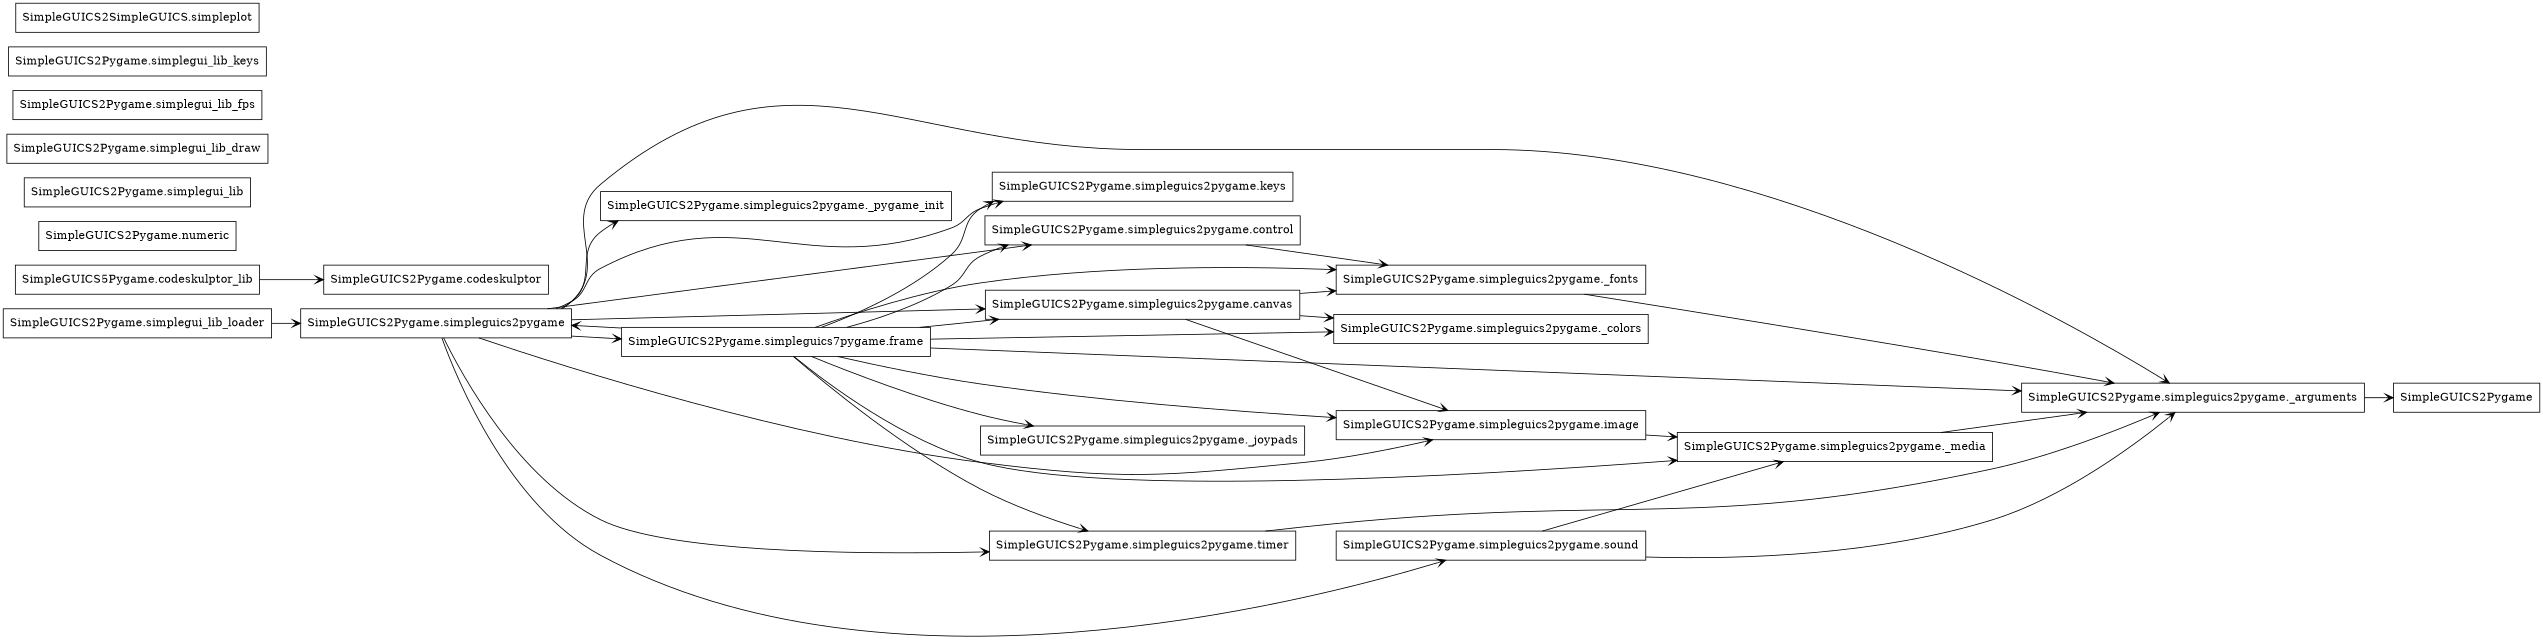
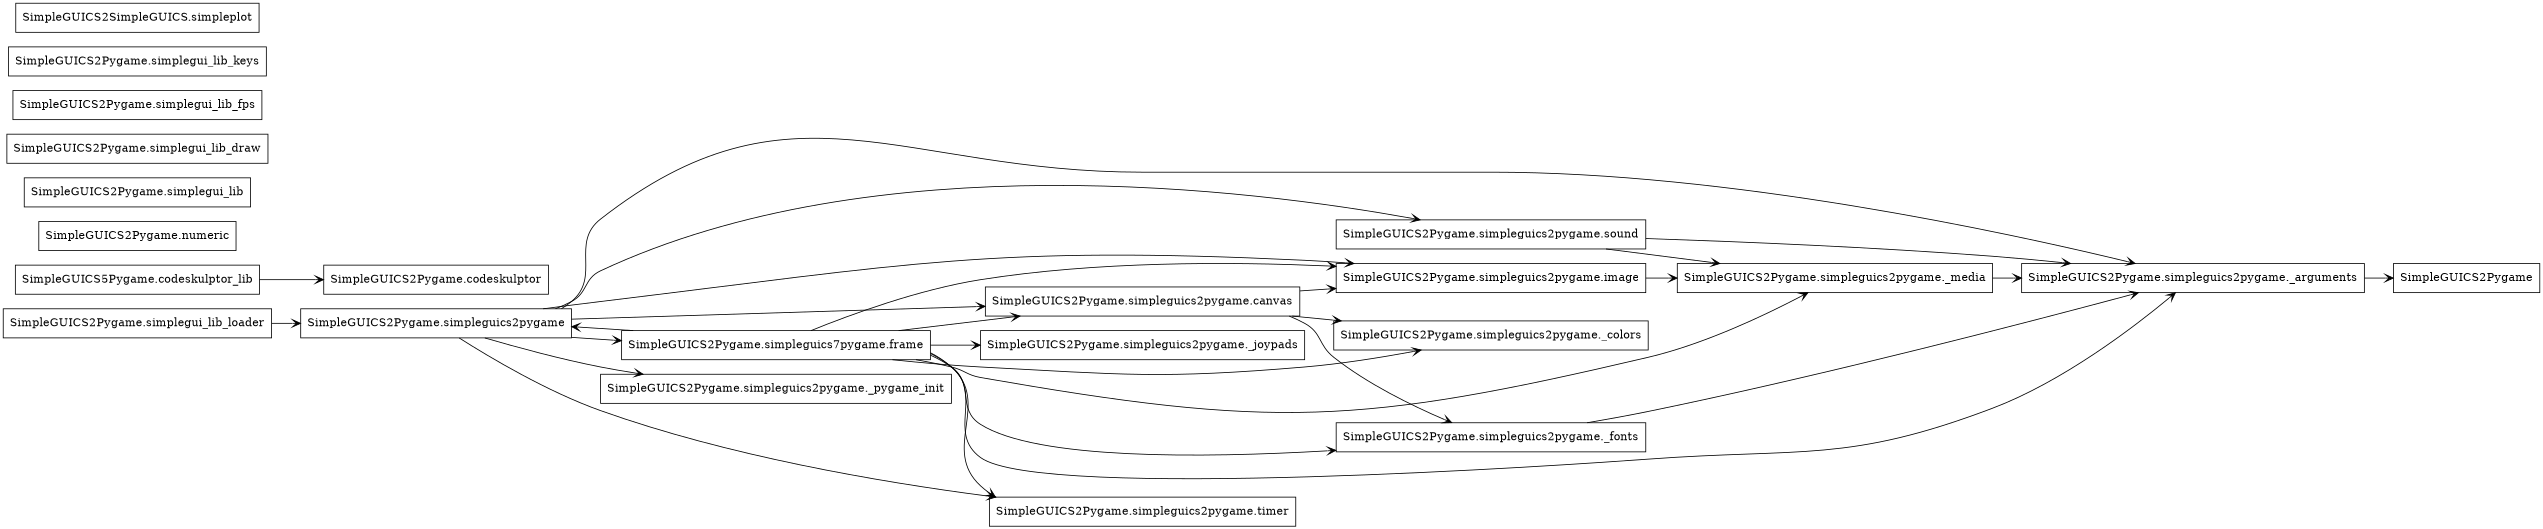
node "SimpleGUICS2Pygame.simpleguics2pygame.keys": removed
node "SimpleGUICS2Pygame.simpleguics2pygame.control": removed
edge "SimpleGUICS2Pygame.simpleguics2pygame.timer" -> "SimpleGUICS2Pygame.simpleguics2pygame._arguments": removed
